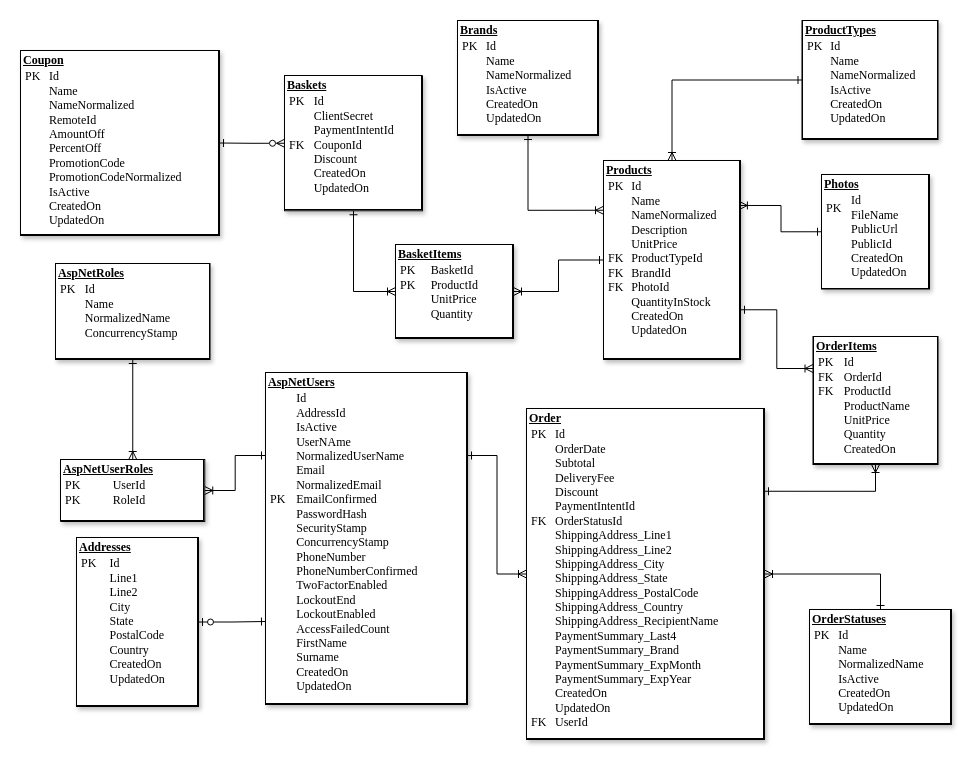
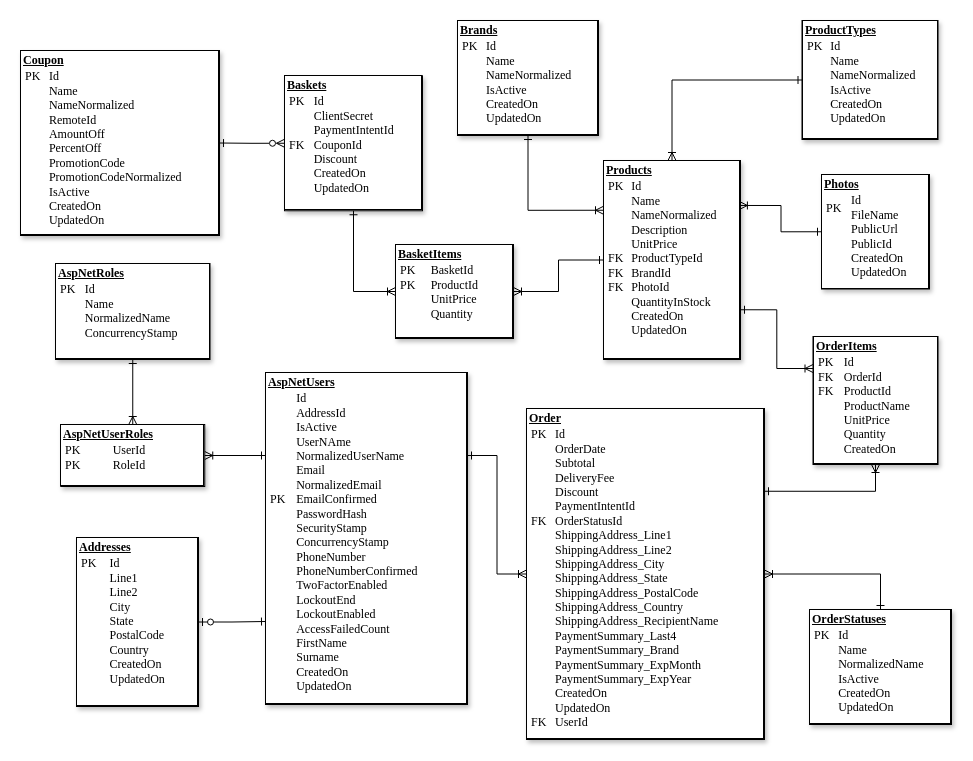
node "AspNetUserRolesPK PK UserId RoleId": moved (133, 491) -> (133, 456)
